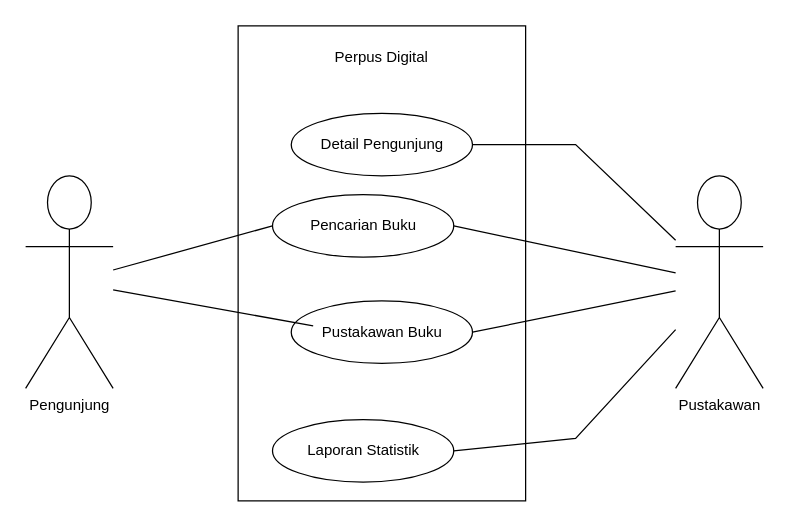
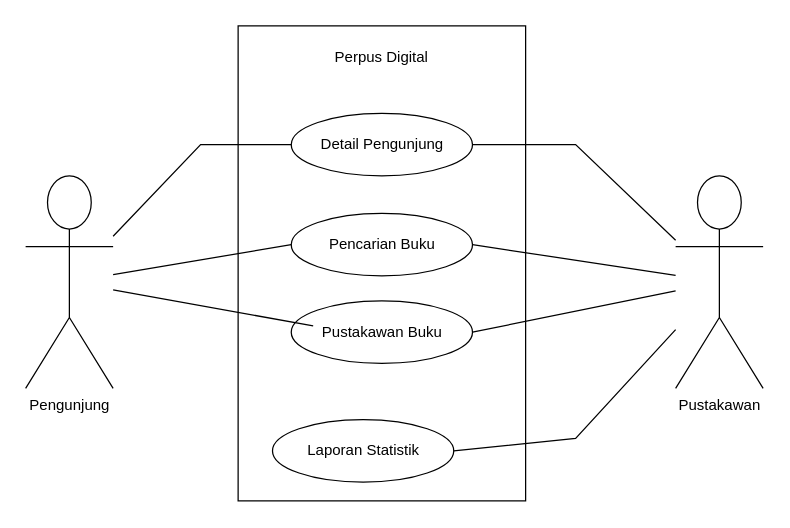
edge "Detail Pengunjung" -- "Pengunjung": added
node "Pencarian Buku": moved (363, 226) -> (382, 244)
